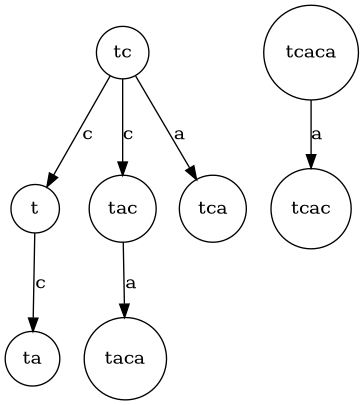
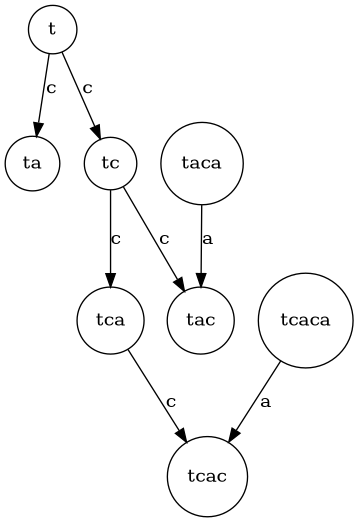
edge "tc" -> "t": reversed
edge "tc" -> "tca": label "a" -> "c"
edge "tac" -> "taca": reversed
edge "tca" -> "tcac": added, label "c"
